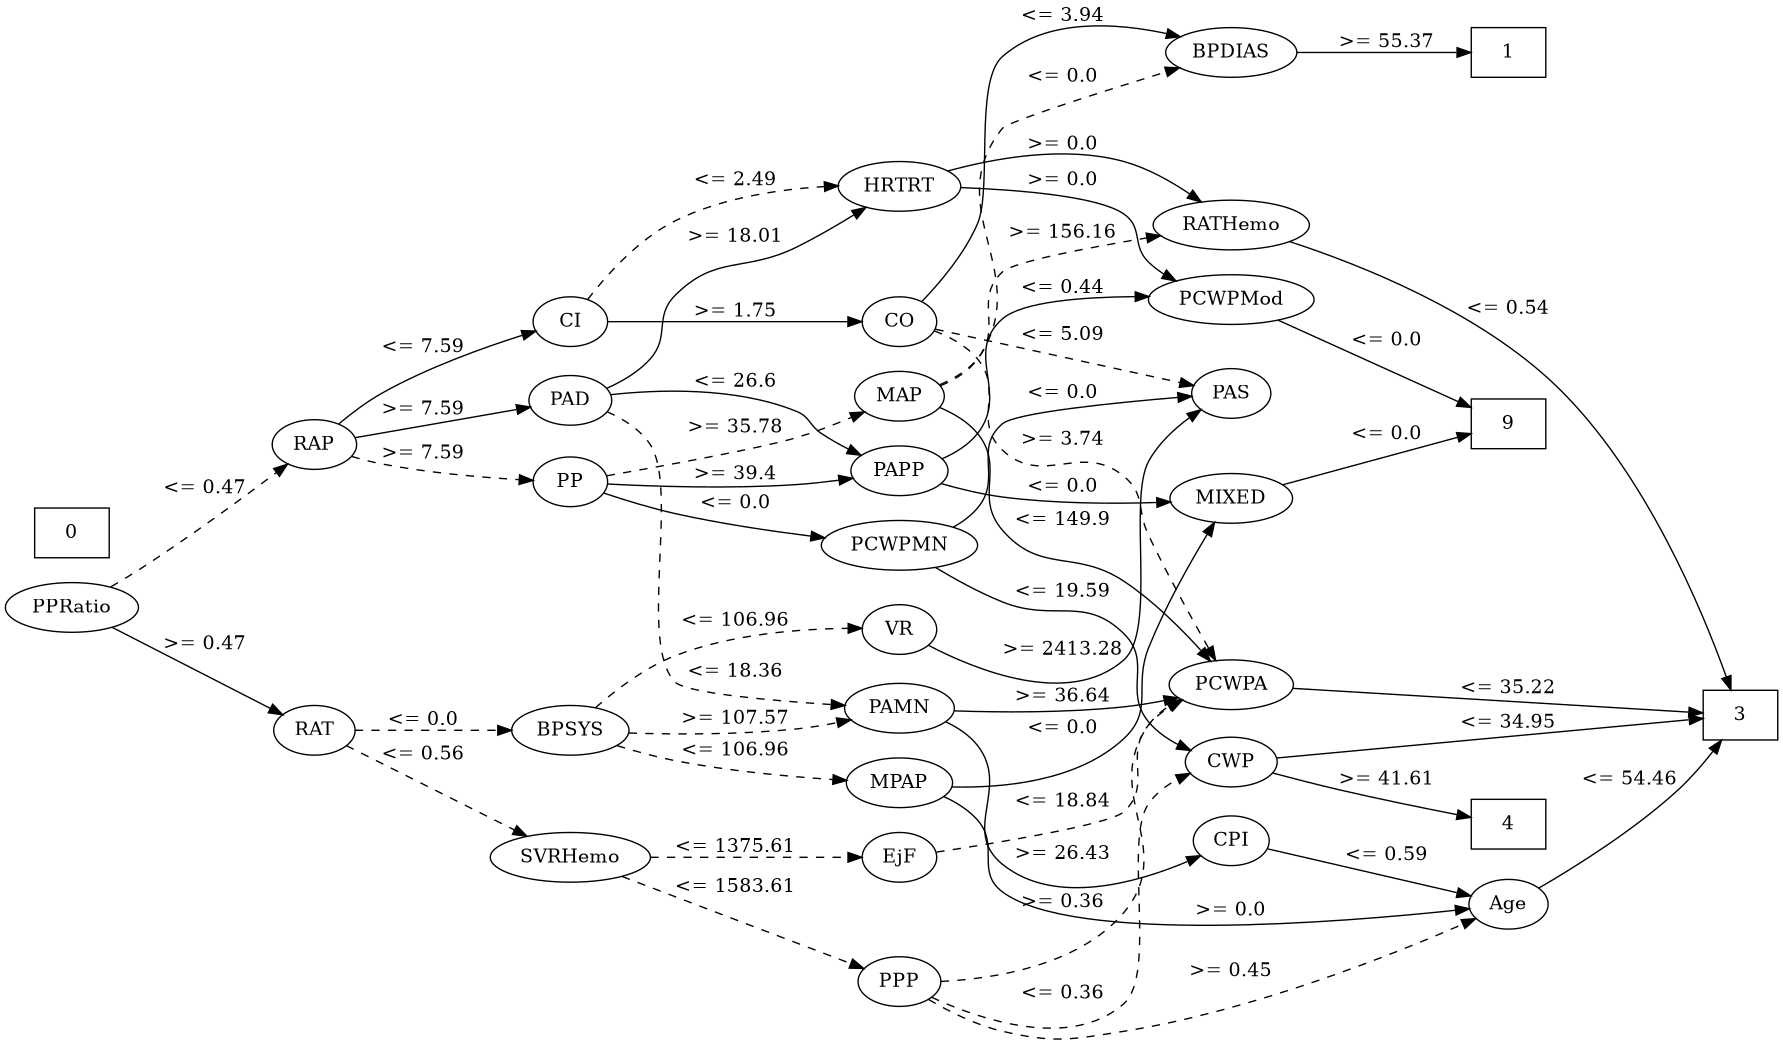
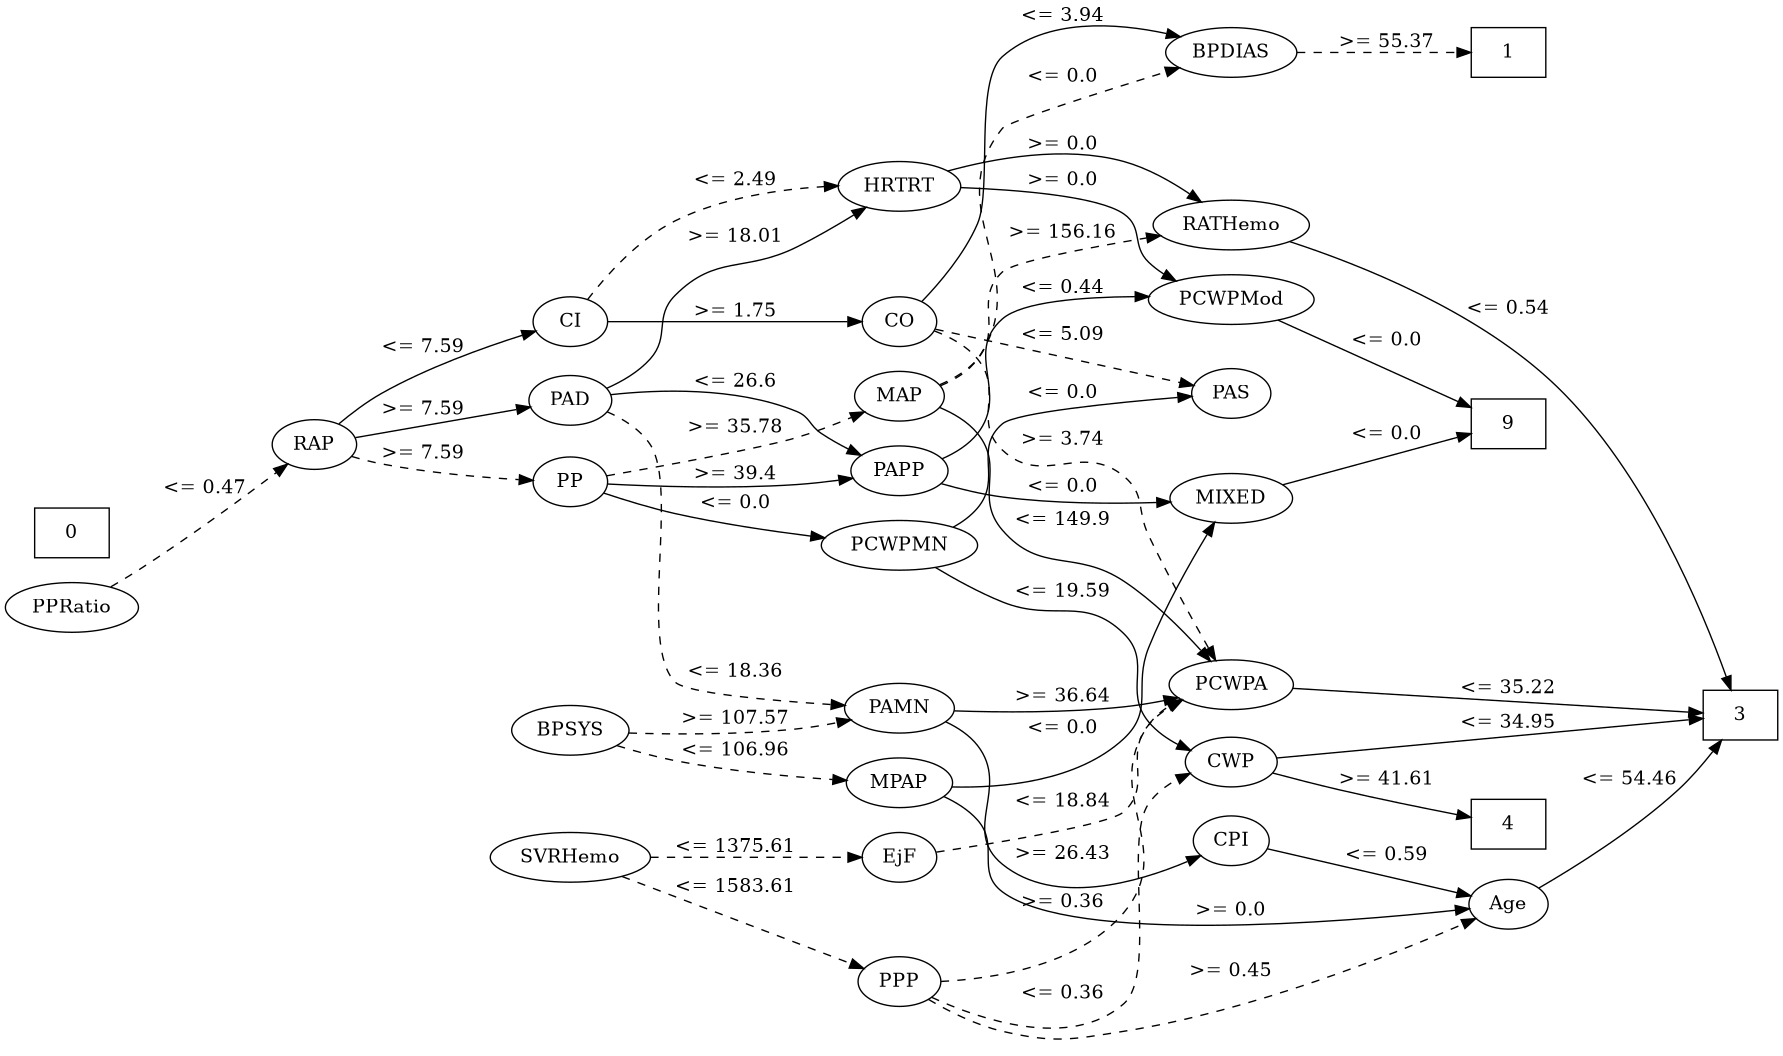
edge "BPDIAS" -> "1": style solid -> dashed
node "VR": removed
node "RAT": removed
